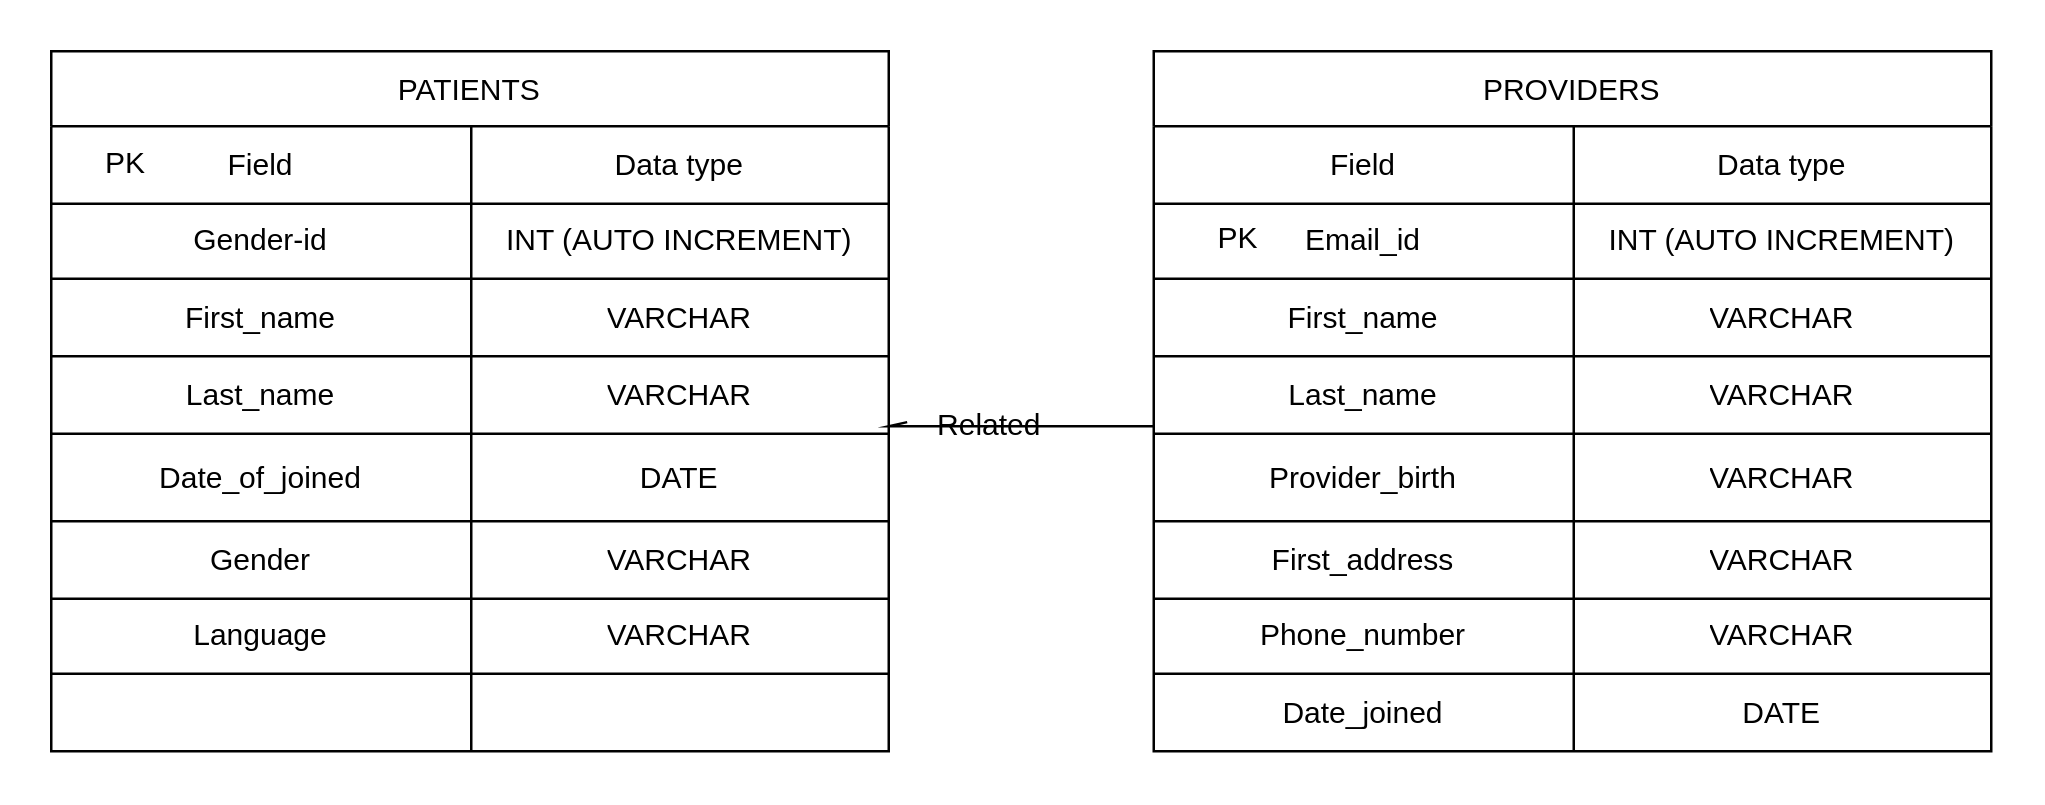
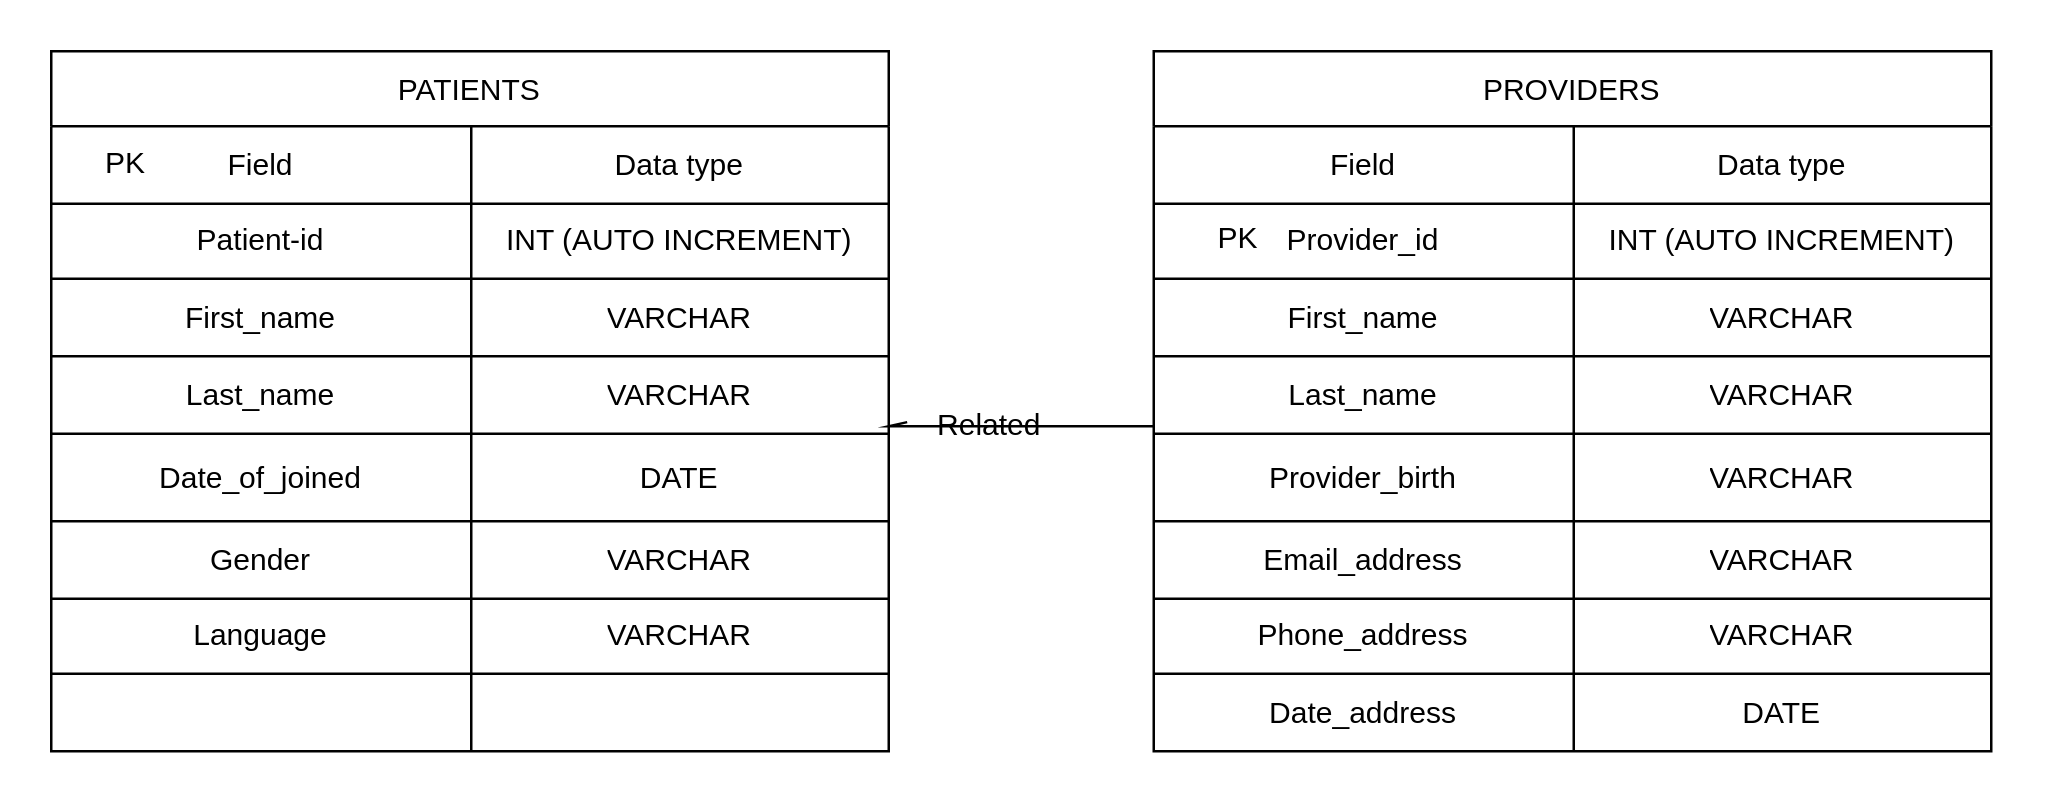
node "Gender-id": label "Gender-id" -> "Patient-id"
node "Email_id": label "Email_id" -> "Provider_id"
node "First_address": label "First_address" -> "Email_address"
node "Phone_number": label "Phone_number" -> "Phone_address"
node "Date_joined": label "Date_joined" -> "Date_address"
